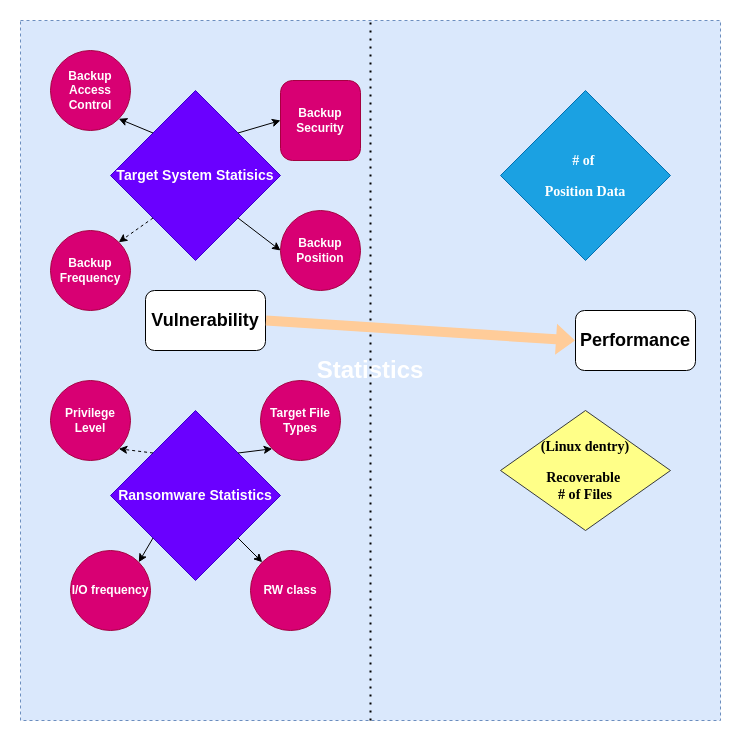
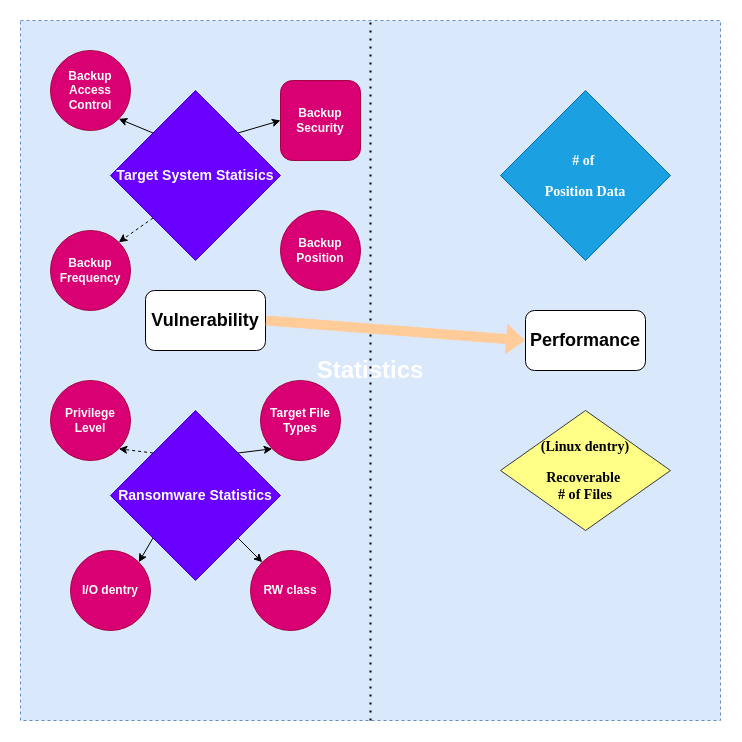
edge "Target System Statisics" -> "Backup Position": removed
node "Performance": moved (636, 341) -> (586, 341)
node "I/O frequency": label "I/O frequency" -> "I/O dentry"
